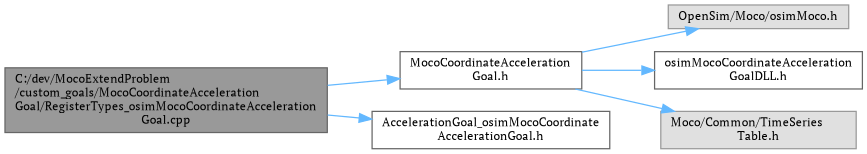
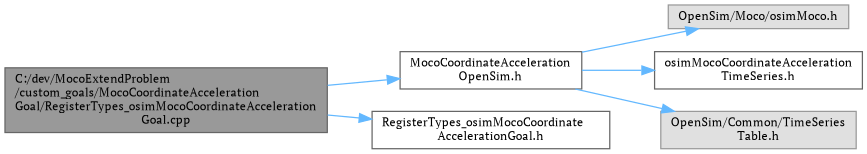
node "MocoCoordinateAcceleration Goal.h": label "MocoCoordinateAcceleration Goal.h" -> "MocoCoordinateAcceleration OpenSim.h"
node "osimMocoCoordinateAcceleration GoalDLL.h": label "osimMocoCoordinateAcceleration GoalDLL.h" -> "osimMocoCoordinateAcceleration TimeSeries.h"
node "AccelerationGoal_osimMocoCoordinate AccelerationGoal.h": label "AccelerationGoal_osimMocoCoordinate AccelerationGoal.h" -> "RegisterTypes_osimMocoCoordinate AccelerationGoal.h"
node "Moco/Common/TimeSeries Table.h": label "Moco/Common/TimeSeries Table.h" -> "OpenSim/Common/TimeSeries Table.h"
